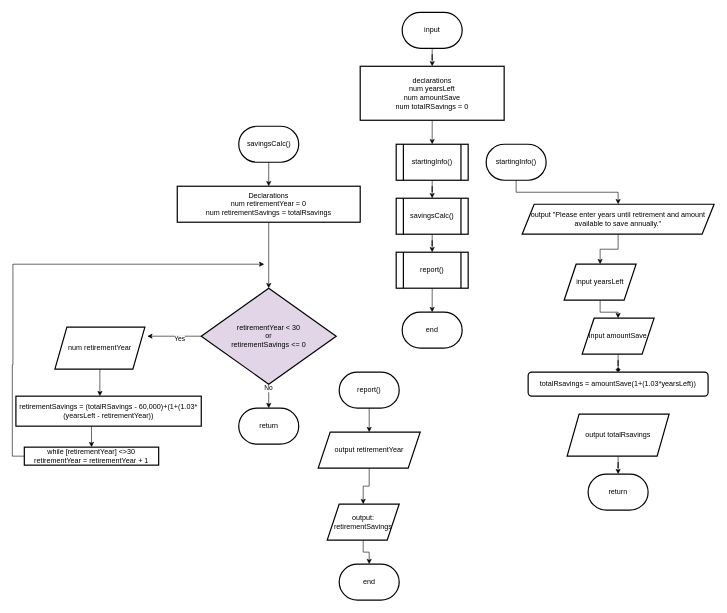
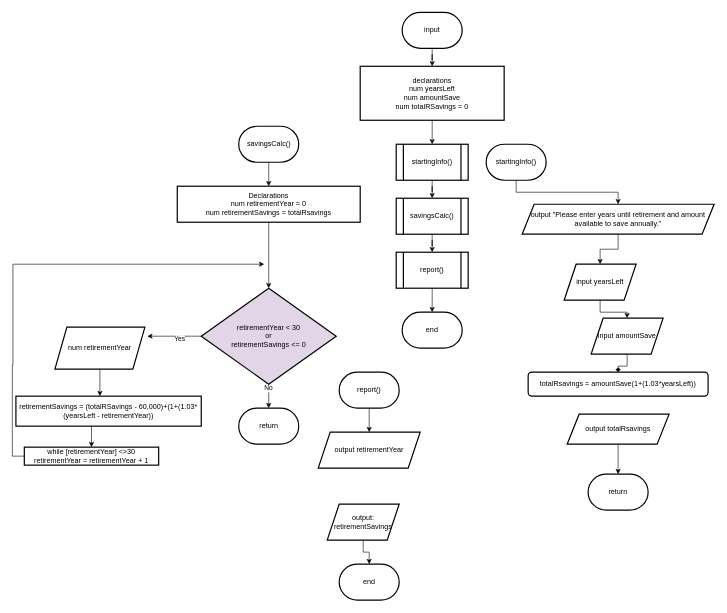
node "input amountSave": moved (618, 336) -> (627, 336)
node "output totalRsavings": size 102x42 -> 102x30
edge "output retirementYear" -> "output: retirementSavings": removed
